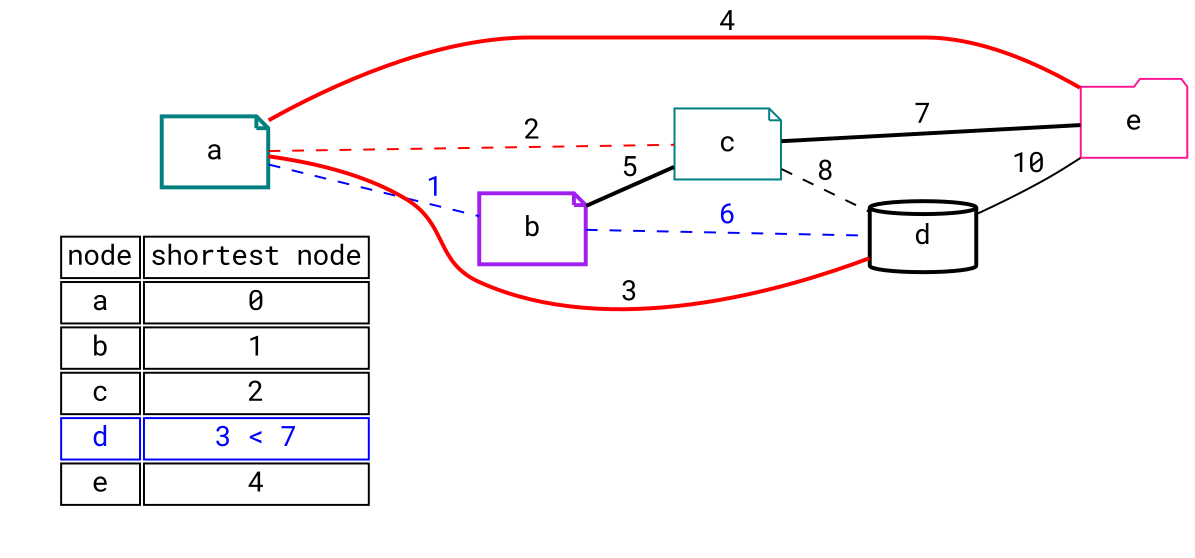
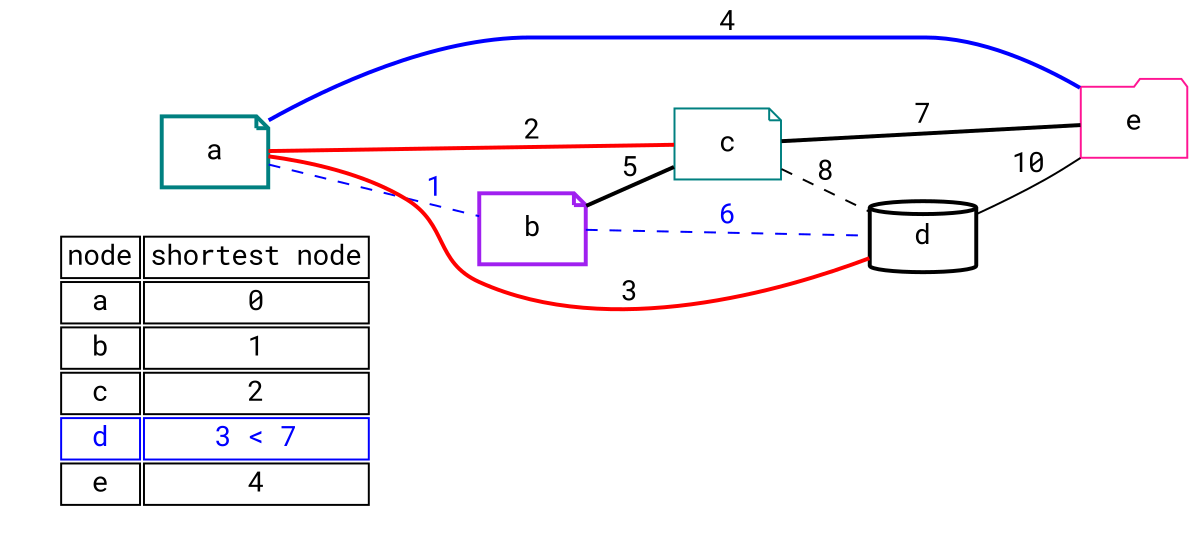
edge "e" -- "a": color red -> blue
edge "c" -- "a": style dashed -> bold
